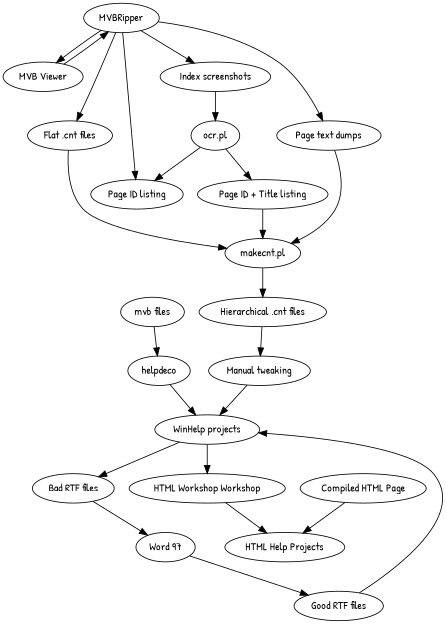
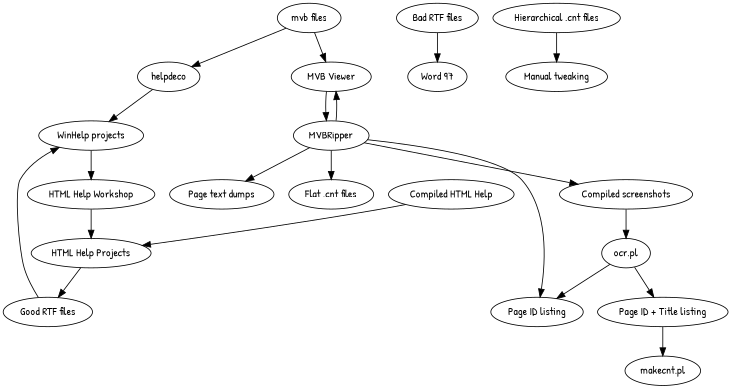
edge "mvb files" -> "MVB Viewer": added
node "Index screenshots": label "Index screenshots" -> "Compiled screenshots"
edge "Page text dumps" -> "makecnt.pl": removed
edge "Flat .cnt files" -> "makecnt.pl": removed
edge "makecnt.pl" -> "Hierarchical .cnt files": removed
edge "Manual tweaking" -> "WinHelp projects": removed
edge "WinHelp projects" -> "Bad RTF files": removed
node "HTML Workshop Workshop": label "HTML Workshop Workshop" -> "HTML Help Workshop"
node "Compiled HTML Page": label "Compiled HTML Page" -> "Compiled HTML Help"
edge "Word 97" -> "Good RTF files": now "HTML Help Projects" -> "Good RTF files"
